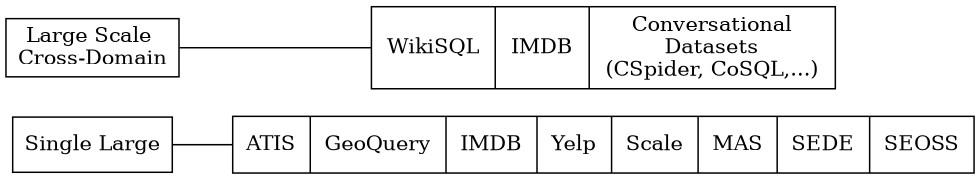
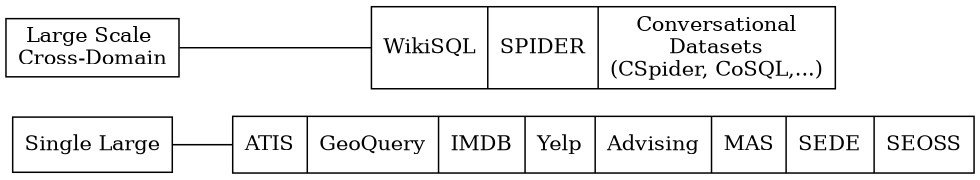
node "WikiSQL": text "IMDB" -> "SPIDER"
node "ATIS": text "Scale" -> "Advising"
